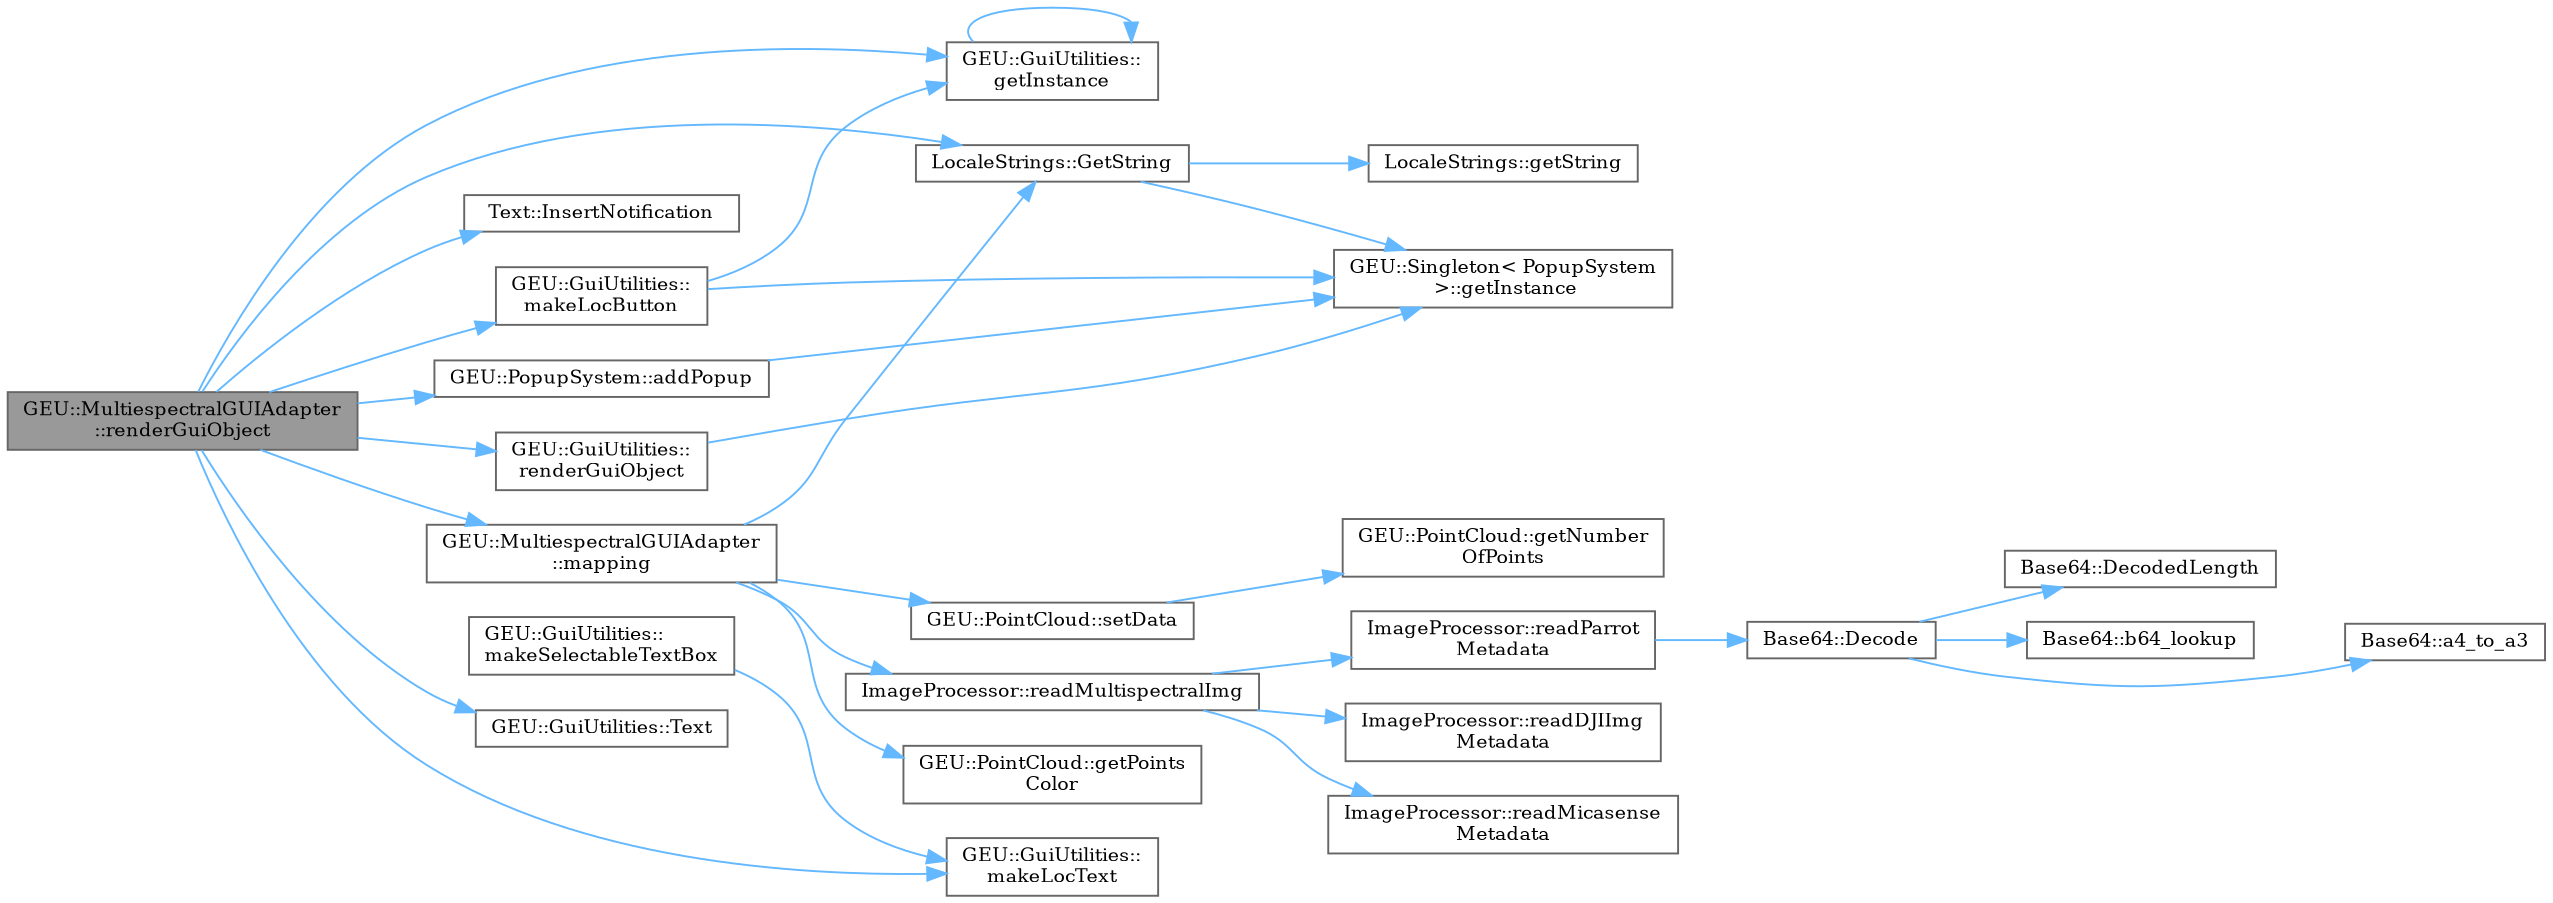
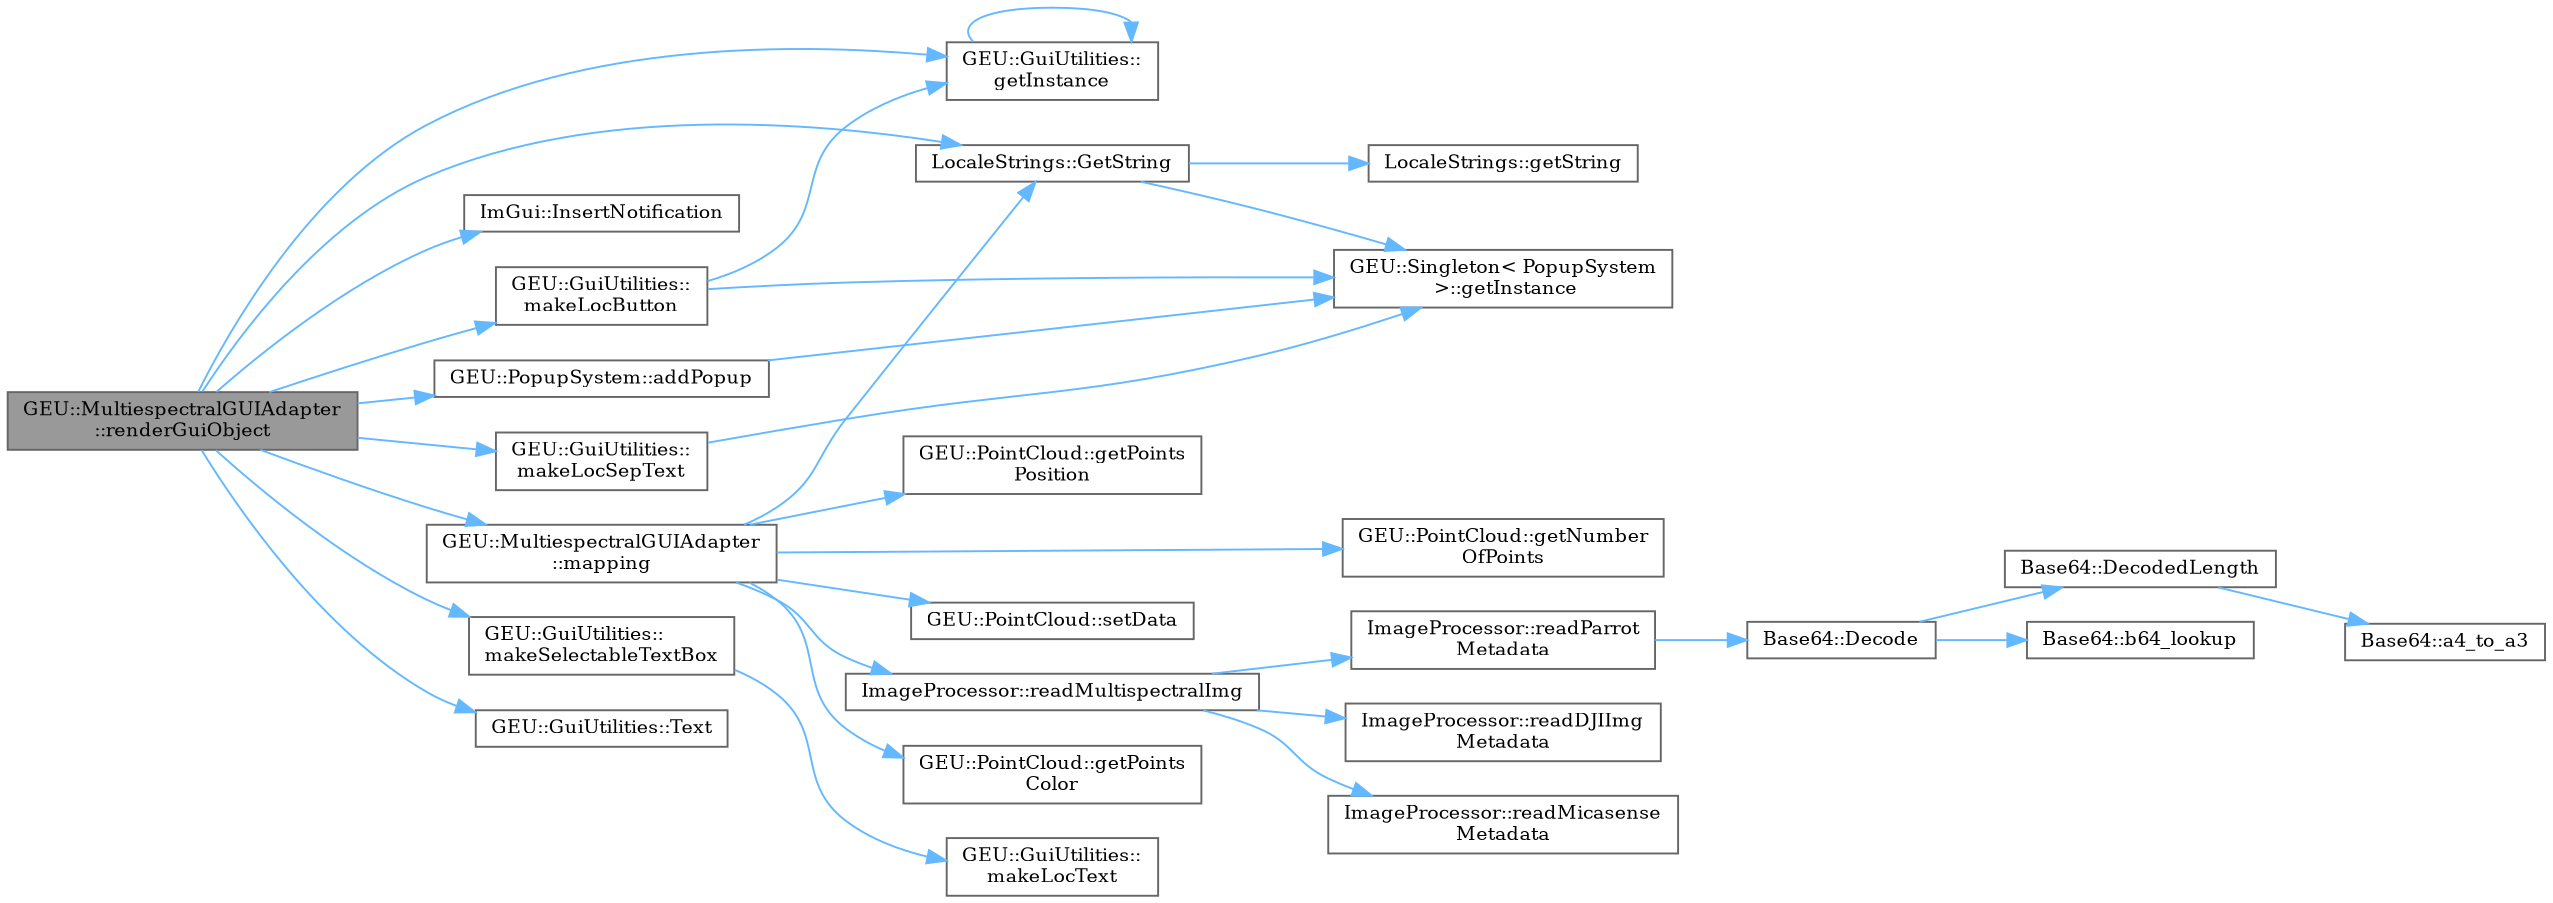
node "Text::InsertNotification": label "Text::InsertNotification" -> "ImGui::InsertNotification"
node "GEU::GuiUtilities:: renderGuiObject": label "GEU::GuiUtilities:: renderGuiObject" -> "GEU::GuiUtilities:: makeLocSepText"
node "GEU::PointCloud::getPoints Position": added
edge "GEU::PointCloud::setData" -> "GEU::PointCloud::getNumber OfPoints": now "GEU::MultiespectralGUIAdapter ::mapping" -> "GEU::PointCloud::getNumber OfPoints"
edge "Base64::Decode" -> "Base64::a4_to_a3": now "Base64::DecodedLength" -> "Base64::a4_to_a3"
edge "GEU::MultiespectralGUIAdapter ::renderGuiObject" -> "GEU::GuiUtilities:: makeLocText": now "GEU::MultiespectralGUIAdapter ::renderGuiObject" -> "GEU::GuiUtilities:: makeSelectableTextBox"
